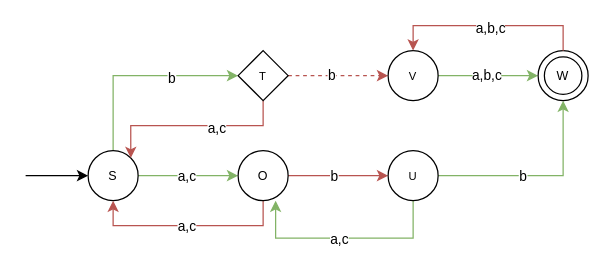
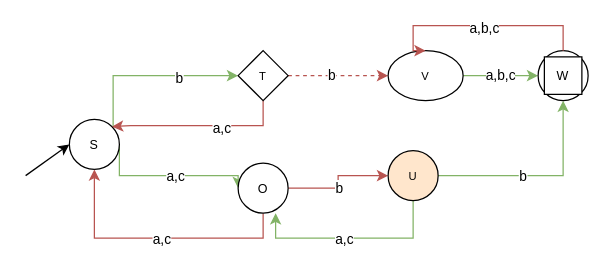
node "V": size 50x50 -> 75x50
node "W": shape ellipse -> rectangle
node "S": moved (113, 176) -> (94, 144)
node "O": moved (263, 176) -> (263, 188)
node "U": fillcolor #ffffff -> #ffe6cc
